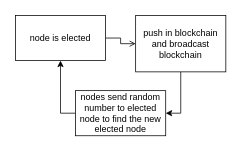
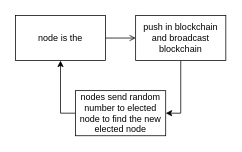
node "node is elected": label "node is elected" -> "node is the"
node "push in blockchain and broadcast blockchain": size 90x56 -> 90x45
